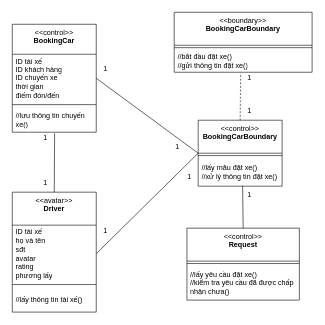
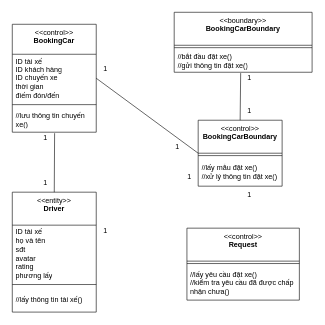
edge "//bắt đầu đặt xe() //gửi thông tin đặt xe()" -- "<<control>> BookingCarBoundary": style dashed -> solid
edge "<<control>> BookingCarBoundary" -- "ID tài xế họ và tên sđt avatar rating phương lấy": removed
node "<<avatar>> Driver": label "<<avatar>> Driver" -> "<<entity>> Driver"
edge "//lấy mẫu đặt xe() //xử lý thông tin đặt xe()" -- "<<control>> Request": removed
